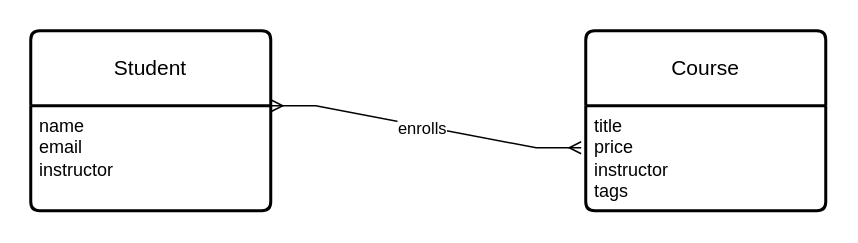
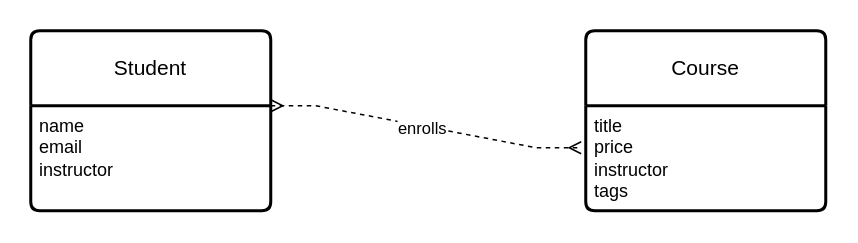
edge "name email instructor" -- "title price instructor tags": style solid -> dashed
